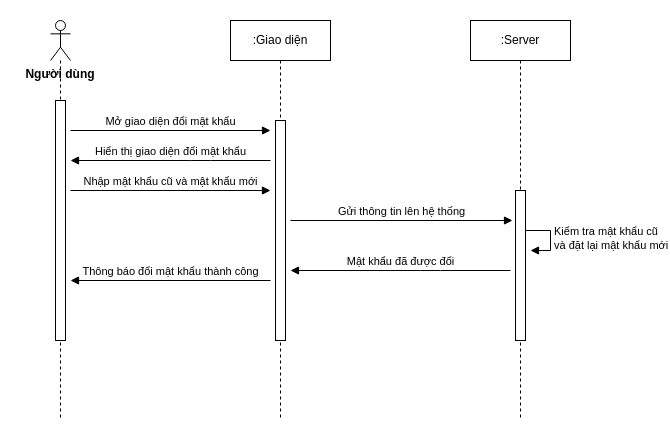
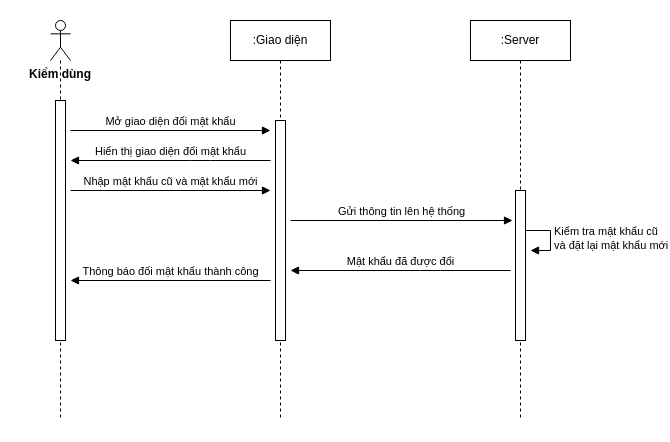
node "Người dùng": label "Người dùng" -> "Kiểm dùng"
